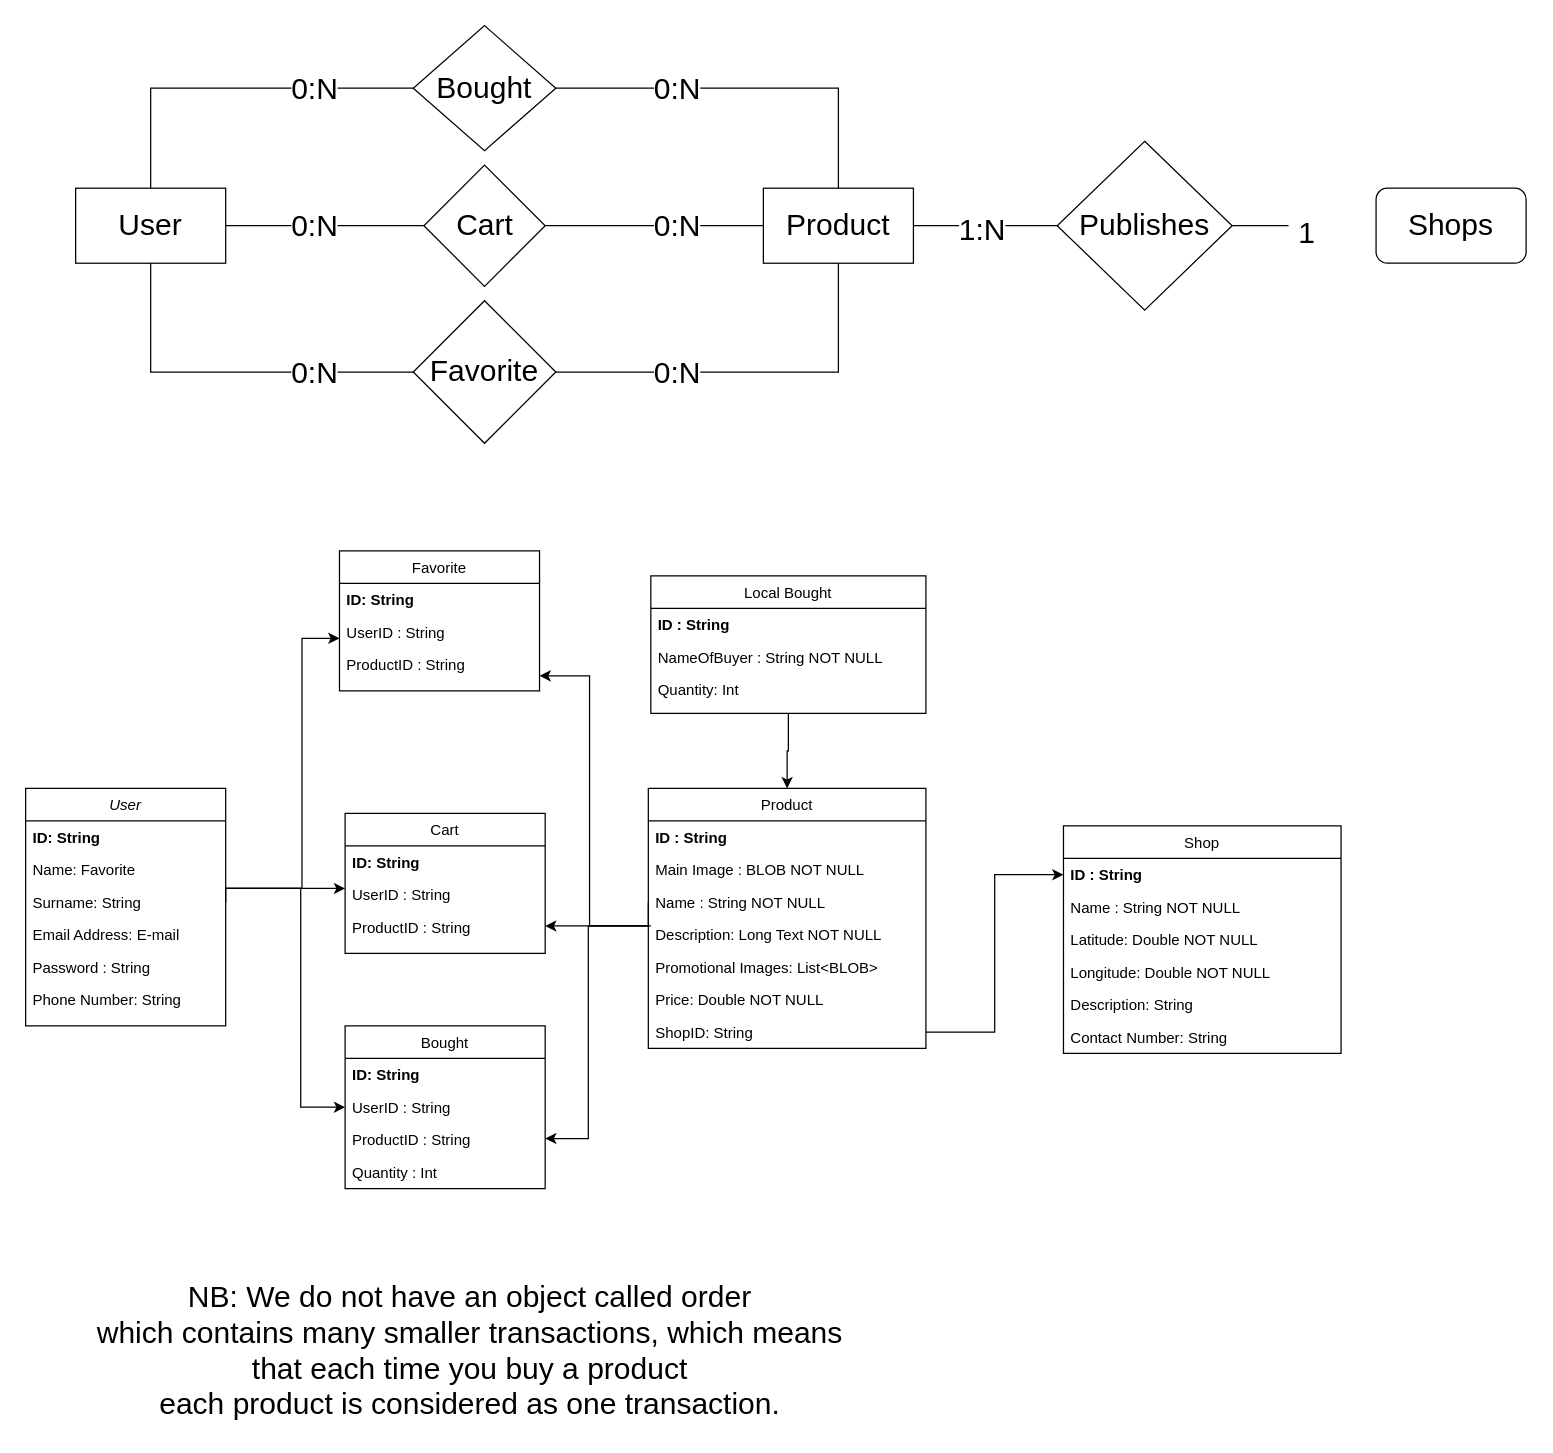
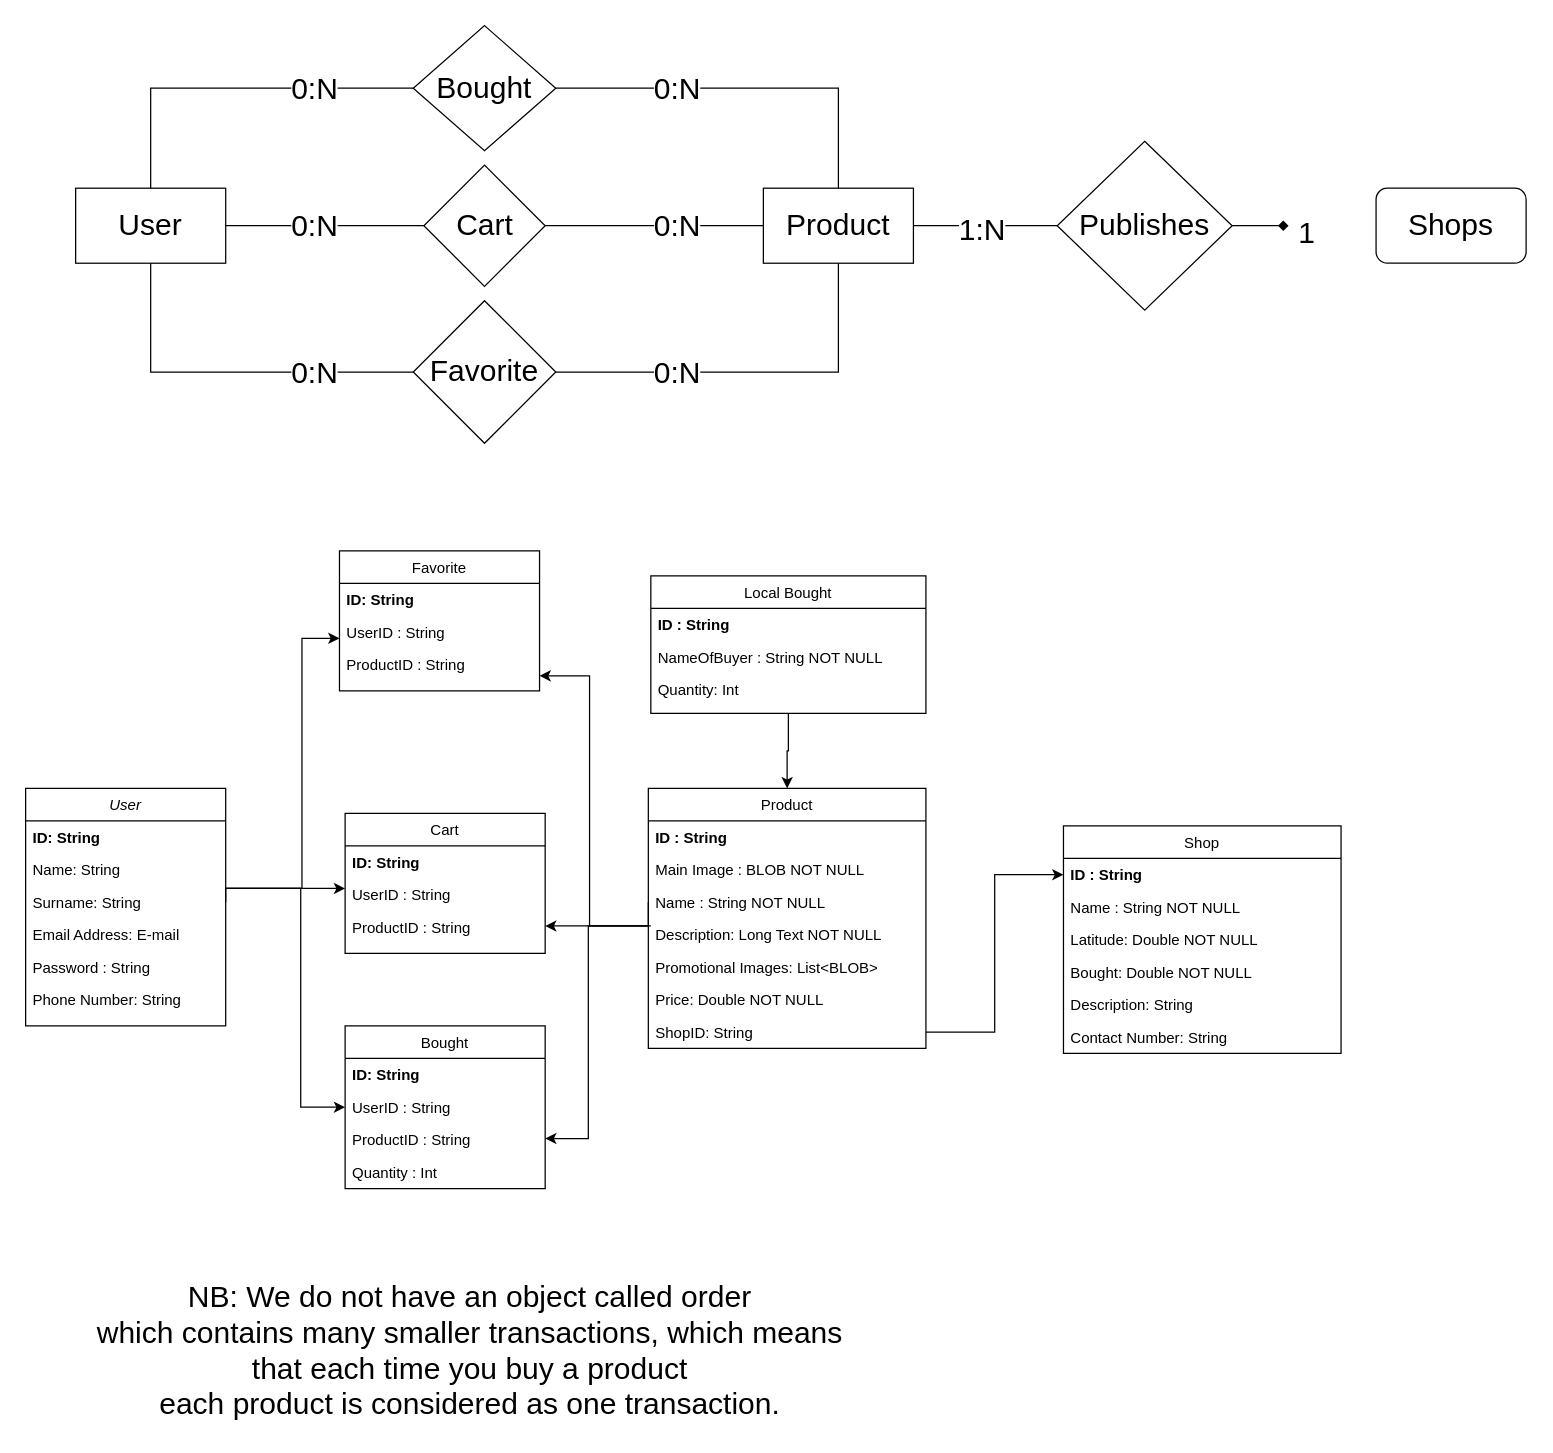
edge "Publishes" -- "1": arrowhead none -> diamond
node "Name: Favorite": label "Name: Favorite" -> "Name: String"
node "Longitude: Double NOT NULL": label "Longitude: Double NOT NULL" -> "Bought: Double NOT NULL"
